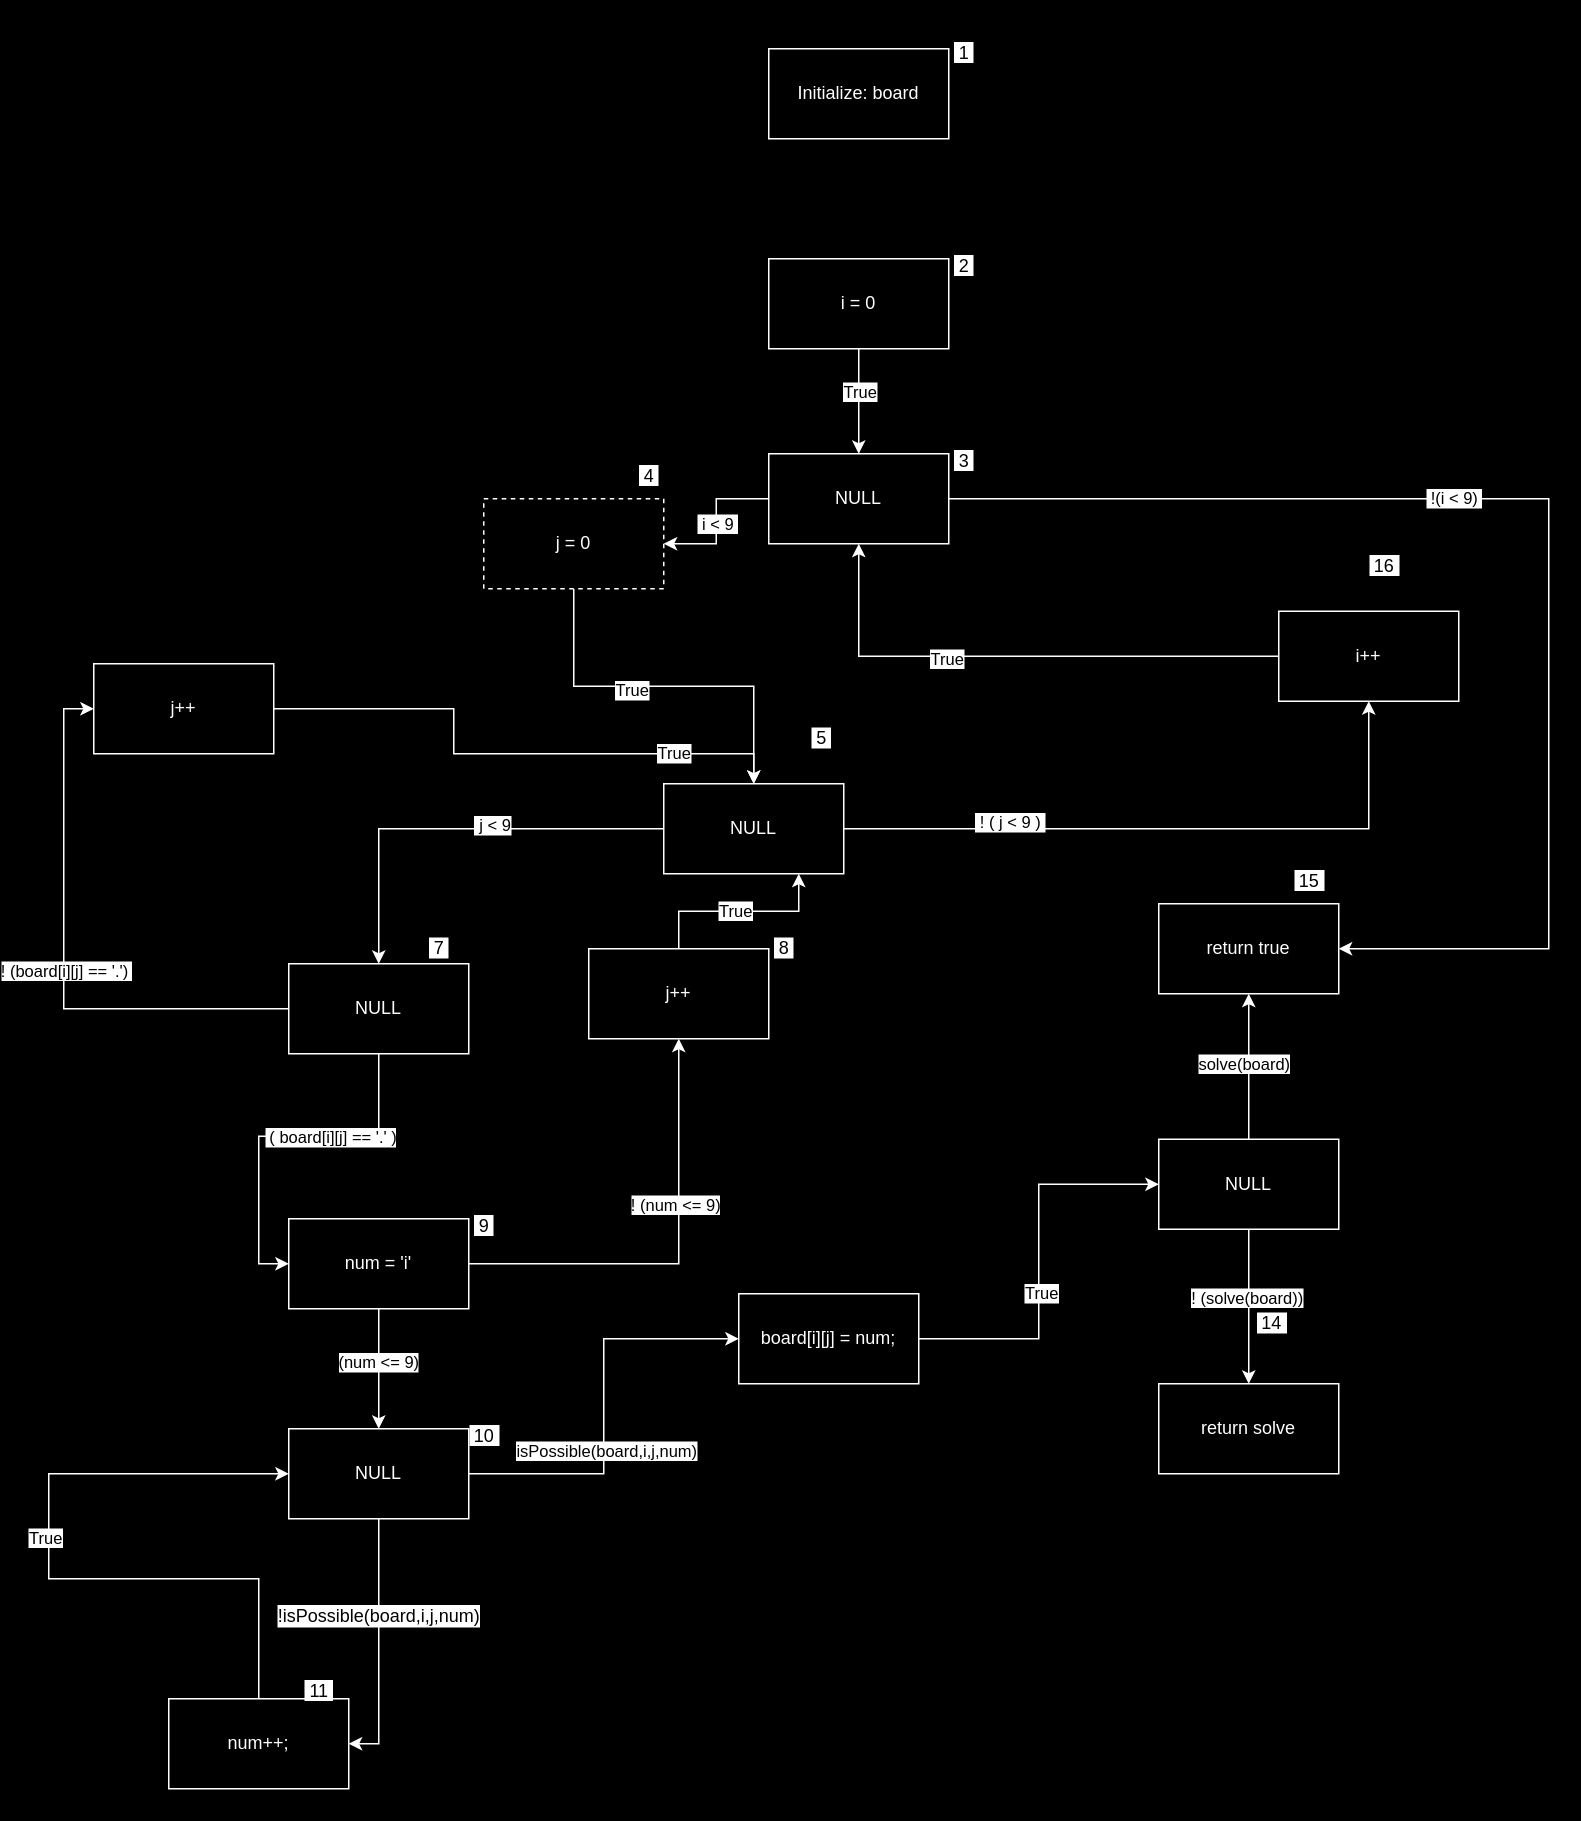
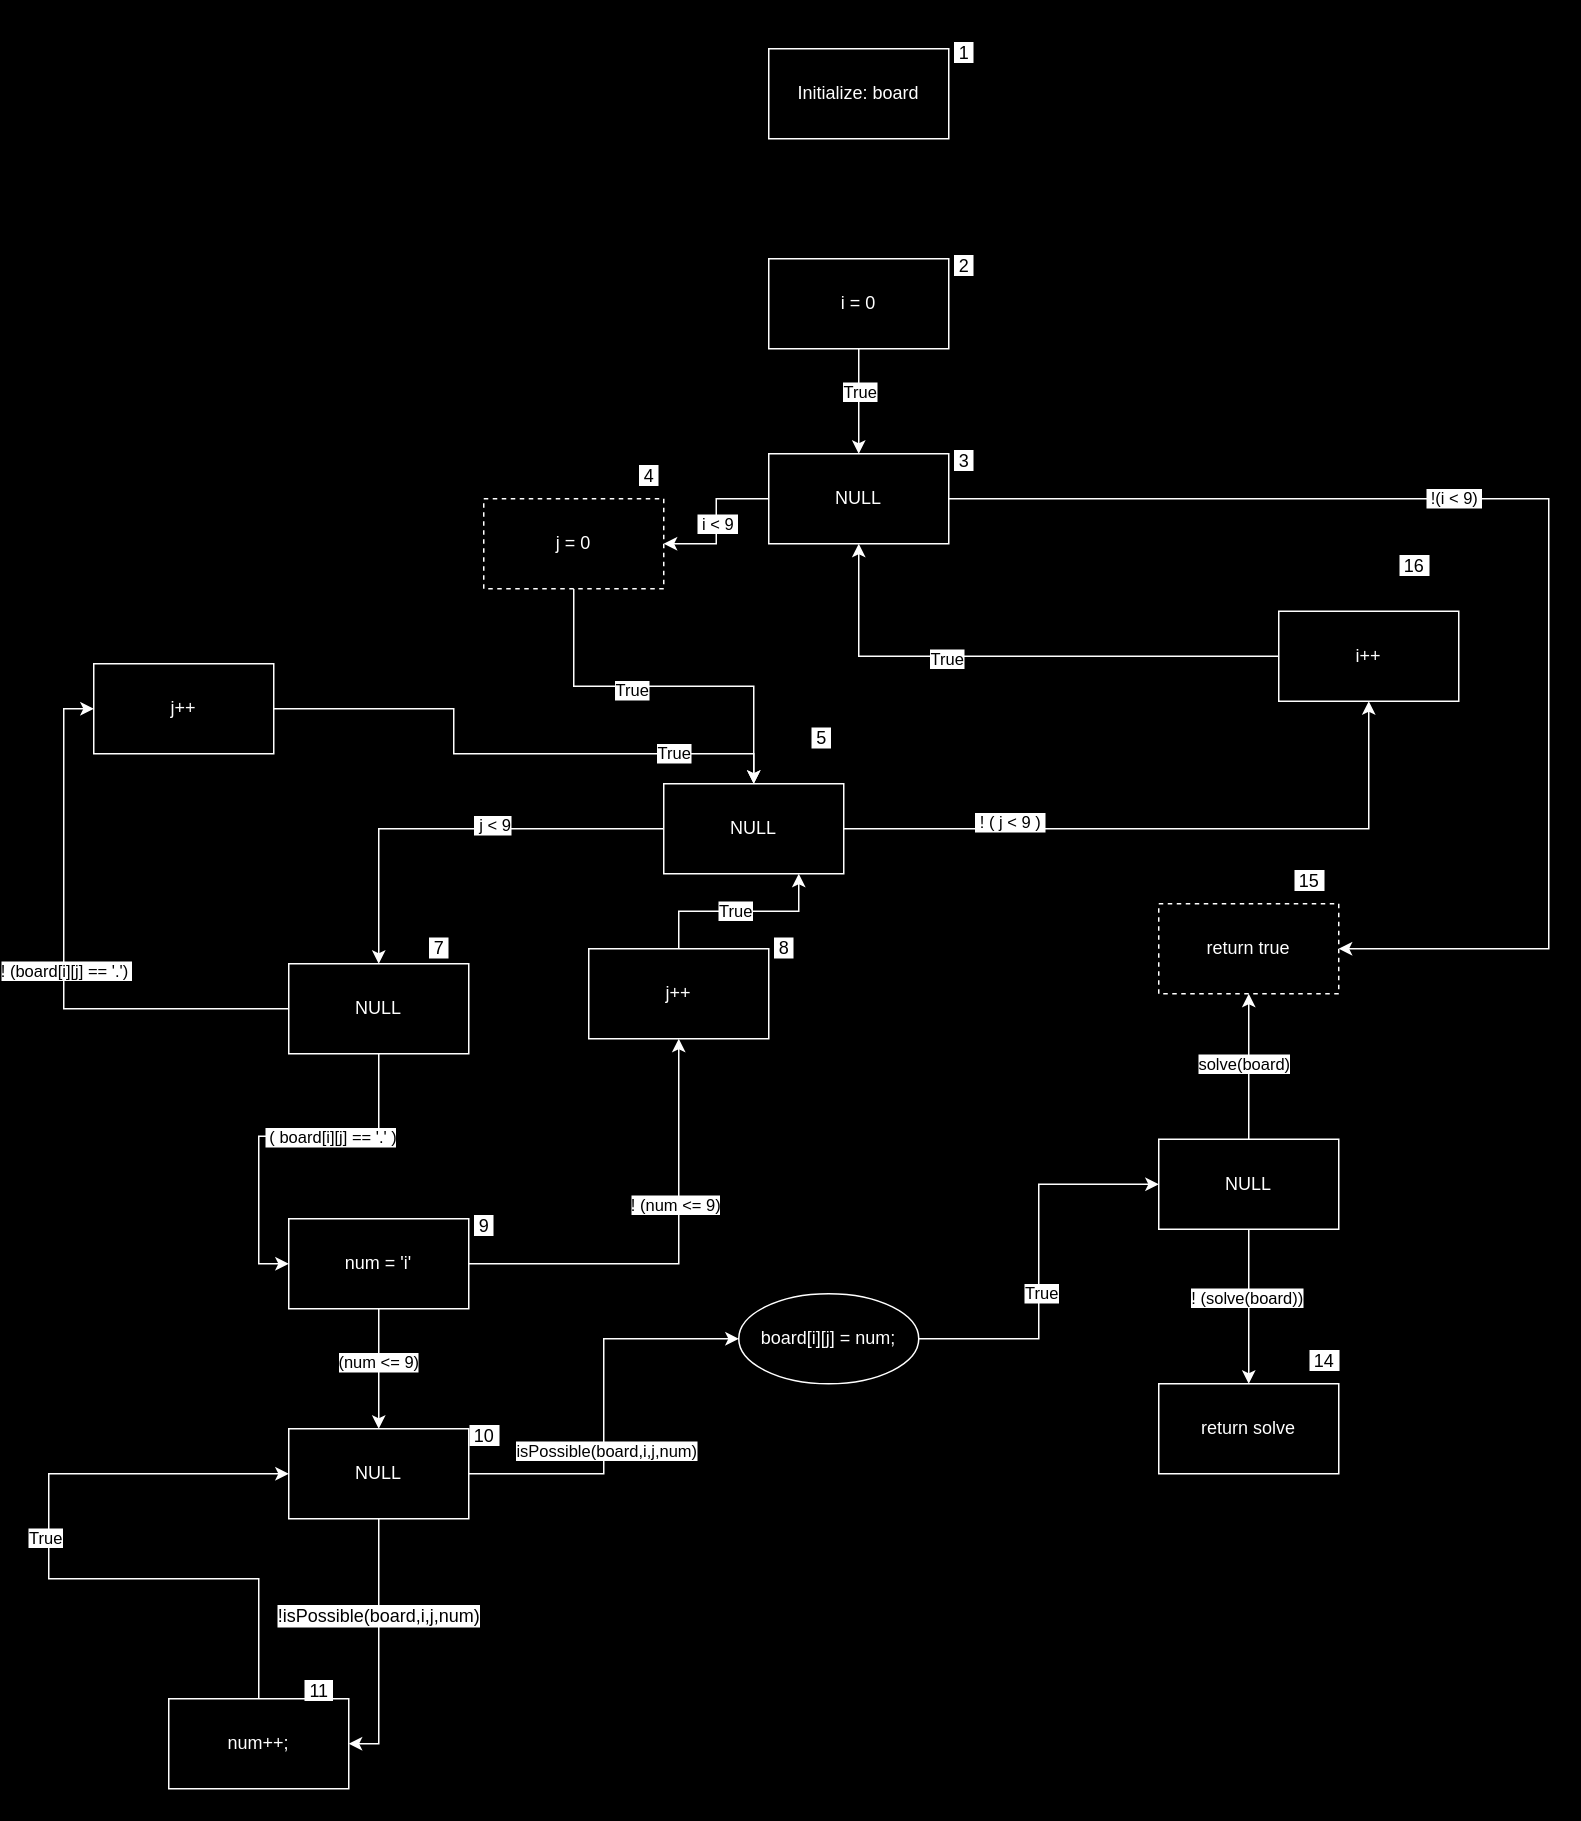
node "16": moved (1384, 566) -> (1414, 566)
node "return true": style solid -> dashed
node "14": moved (1271, 1324) -> (1324, 1361)
node "board[i][j] = num;": shape rectangle -> ellipse
